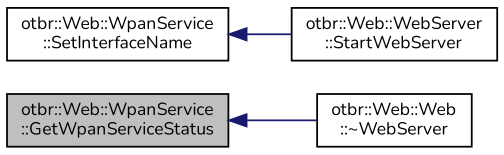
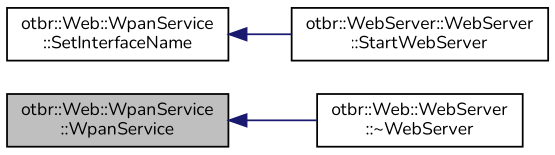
node "otbr::Web::WebServer ::StartWebServer": label "otbr::Web::WebServer ::StartWebServer" -> "otbr::WebServer::WebServer ::StartWebServer"
node "otbr::Web::WpanService ::GetWpanServiceStatus": label "otbr::Web::WpanService ::GetWpanServiceStatus" -> "otbr::Web::WpanService ::WpanService"
node "otbr::Web::Web ::~WebServer": label "otbr::Web::Web ::~WebServer" -> "otbr::Web::WebServer ::~WebServer"
